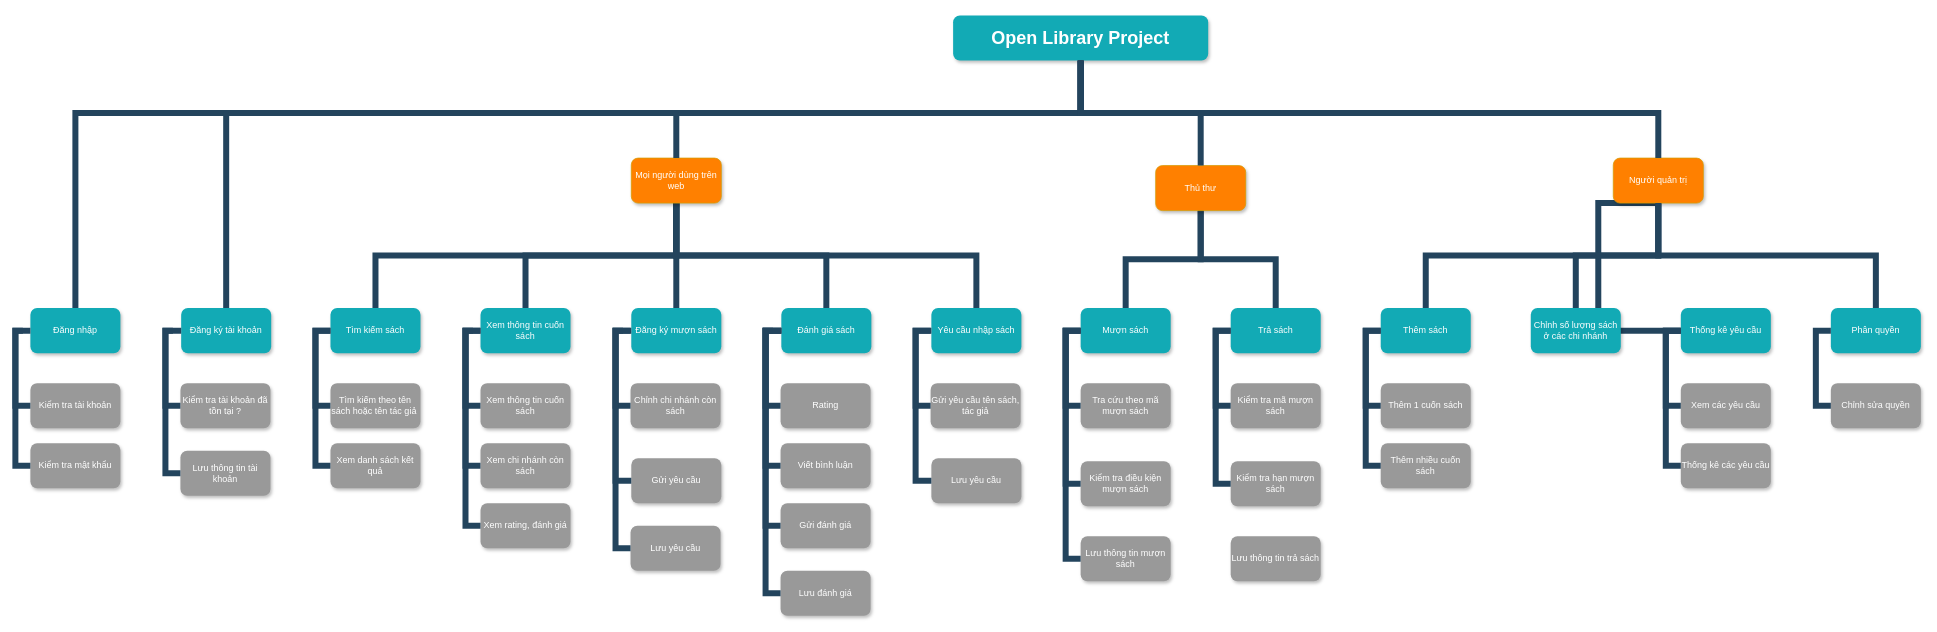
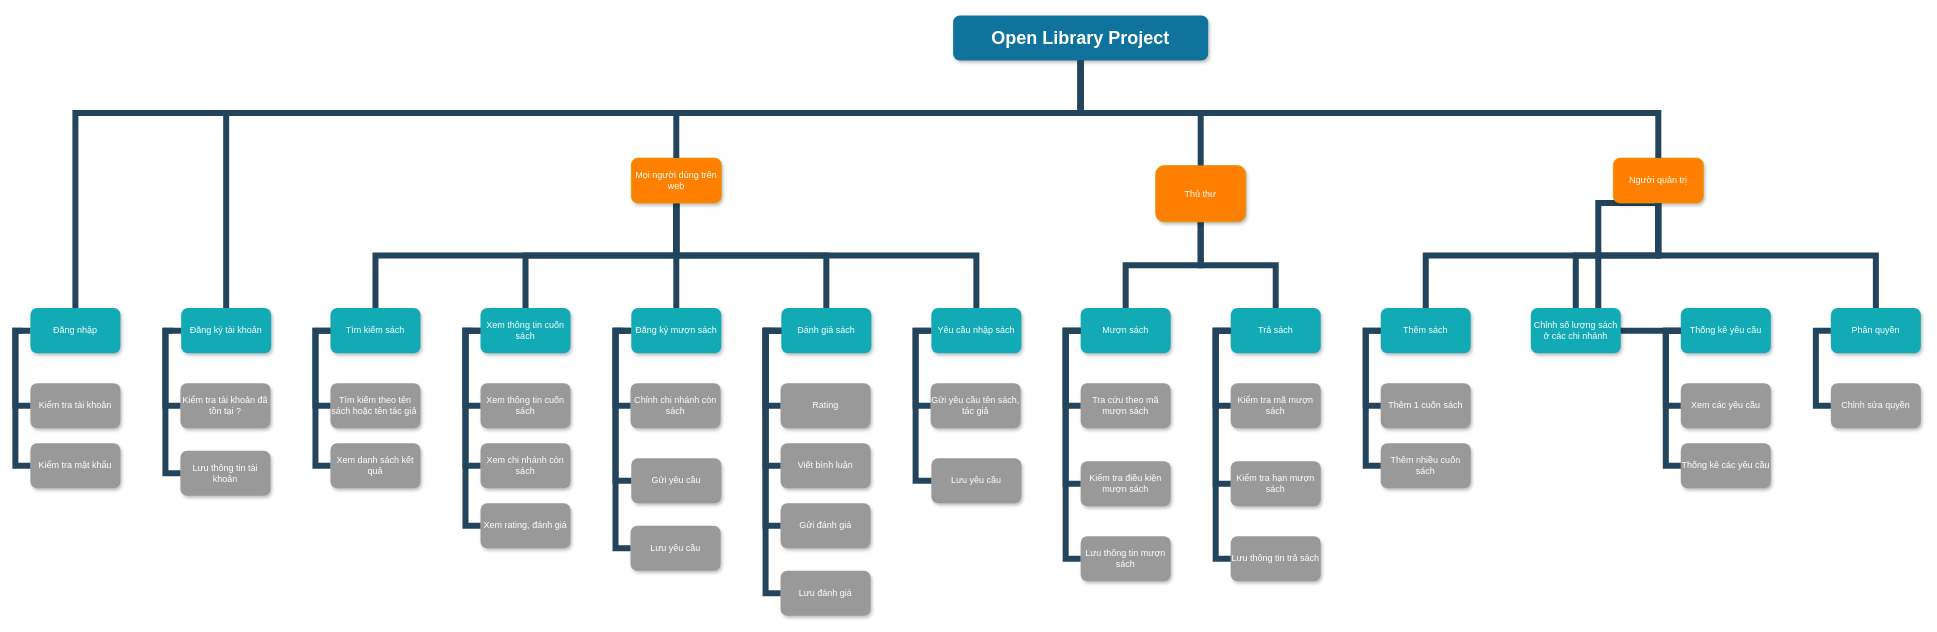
node "Open Library Project": fillcolor #12aab5 -> #10739e
node "Thủ thư": size 90x45 -> 90x56
edge "Trả sách" -- "Lưu thông tin trả sách": added
